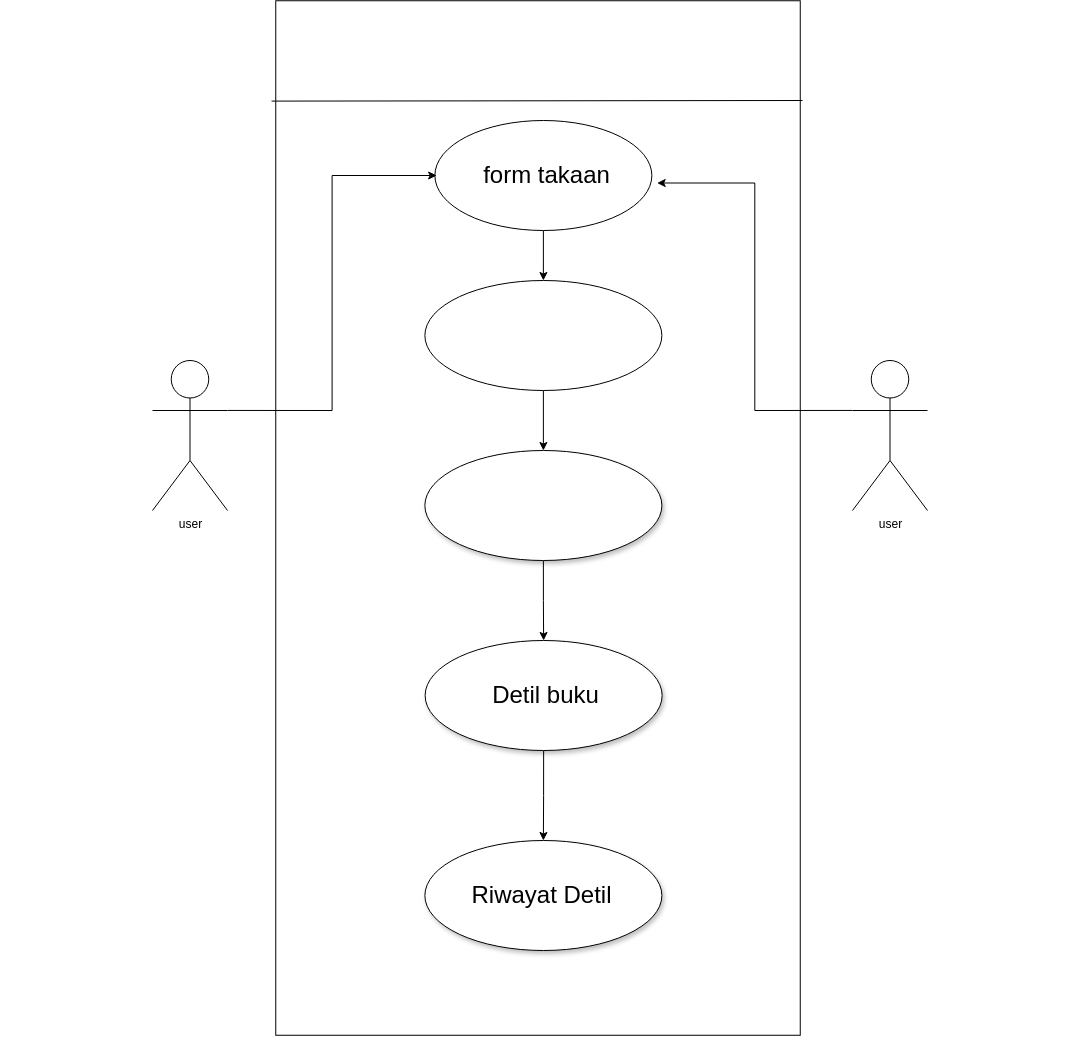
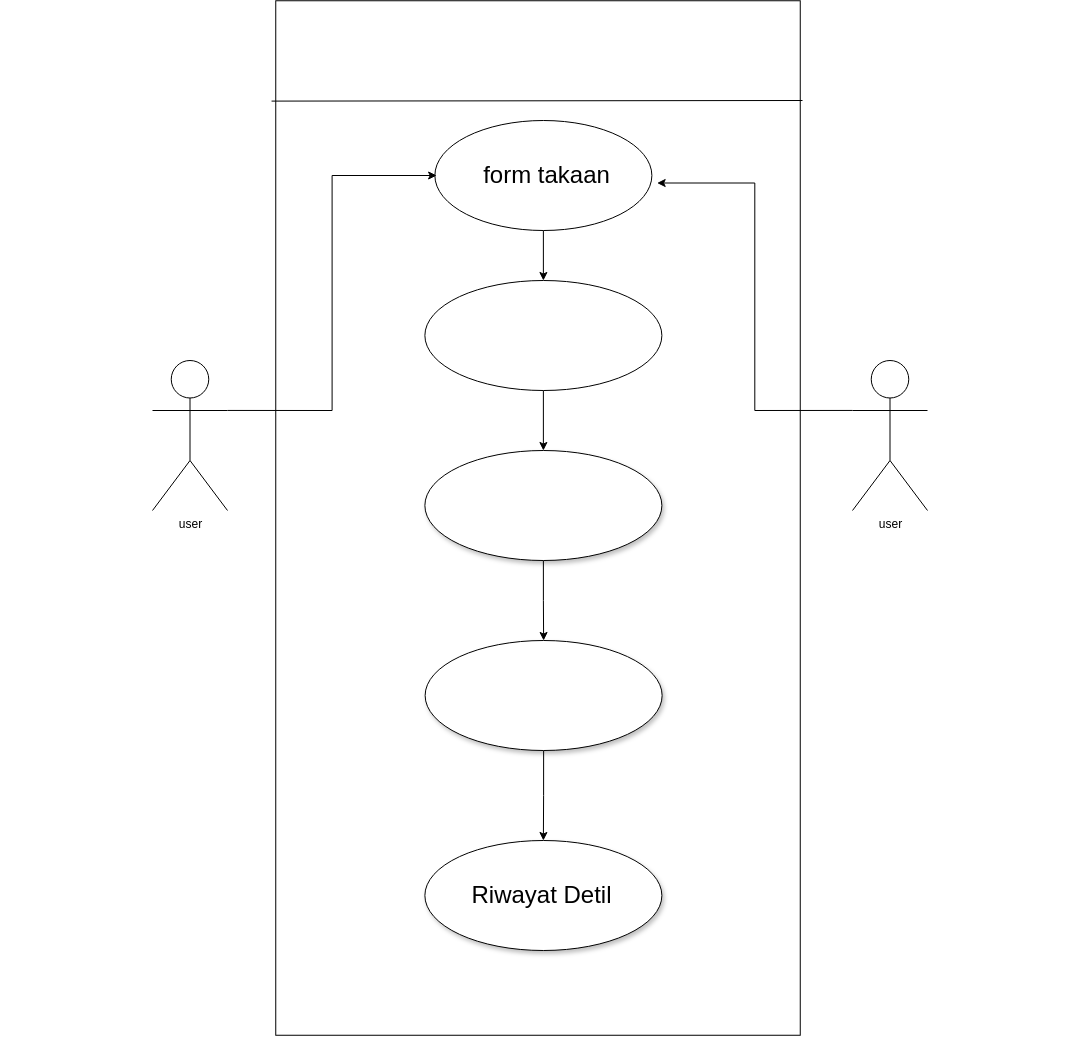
node "Detil buku": removed
